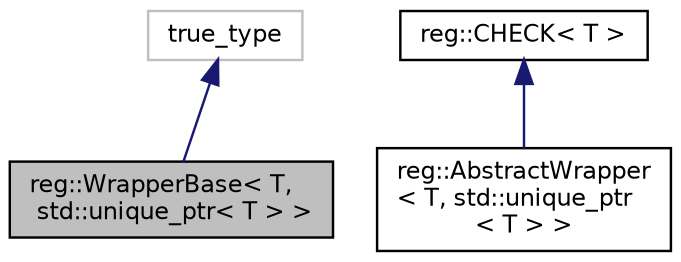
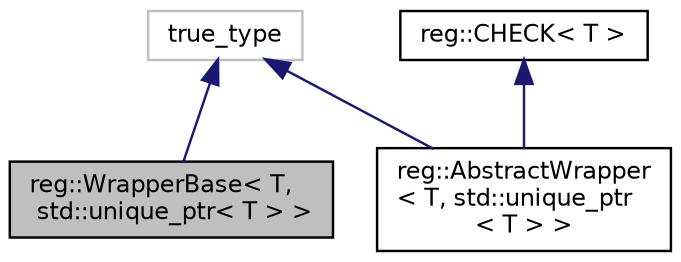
edge "reg::AbstractWrapper < T, std::unique_ptr < T > >" -> "true_type": added
